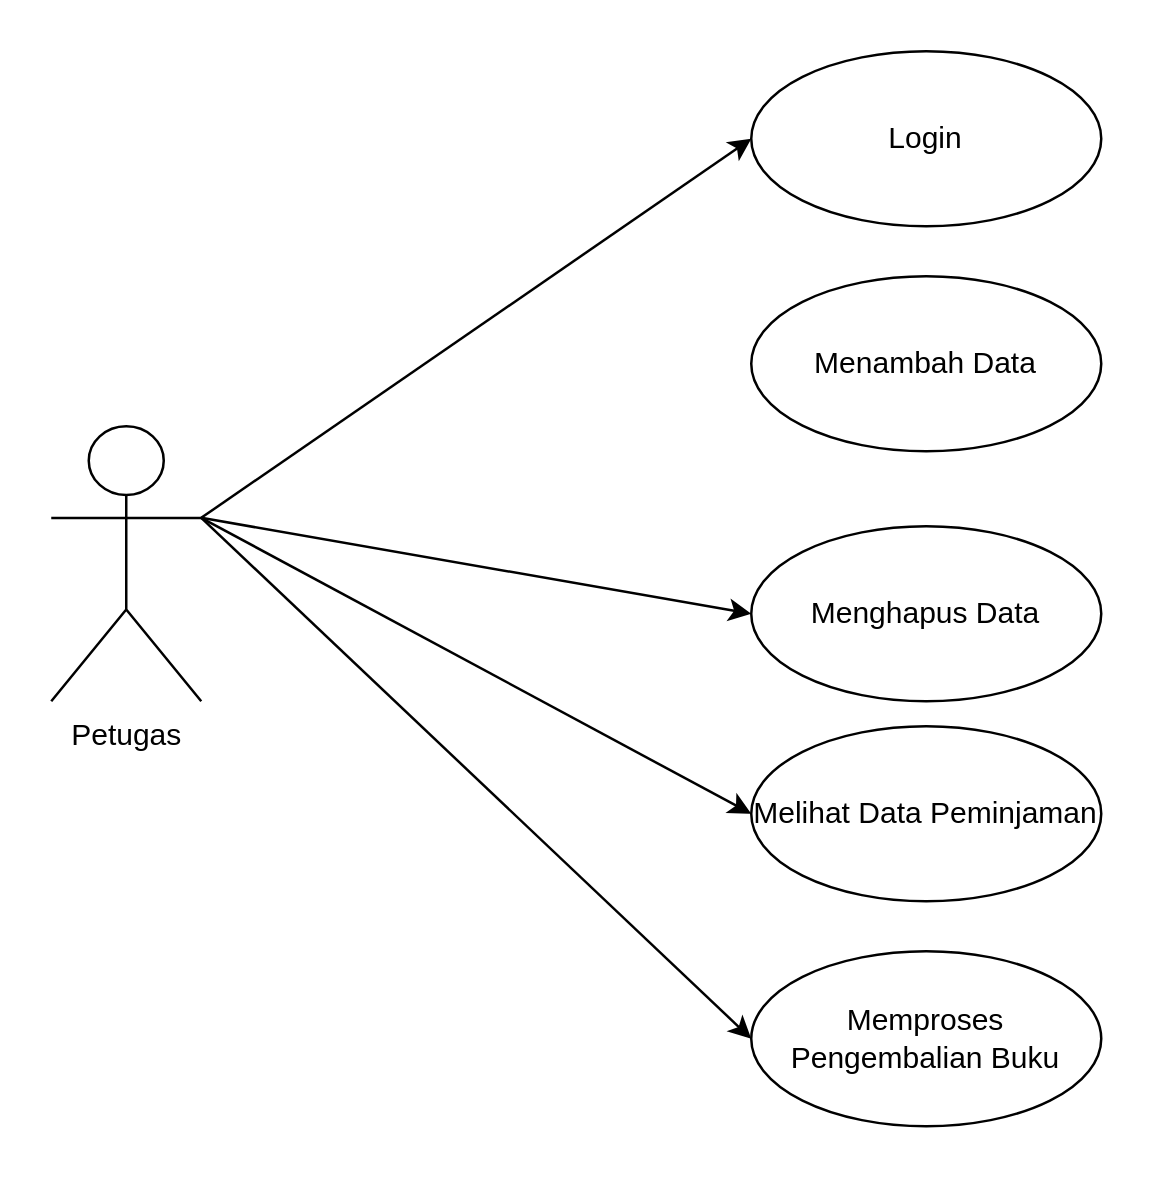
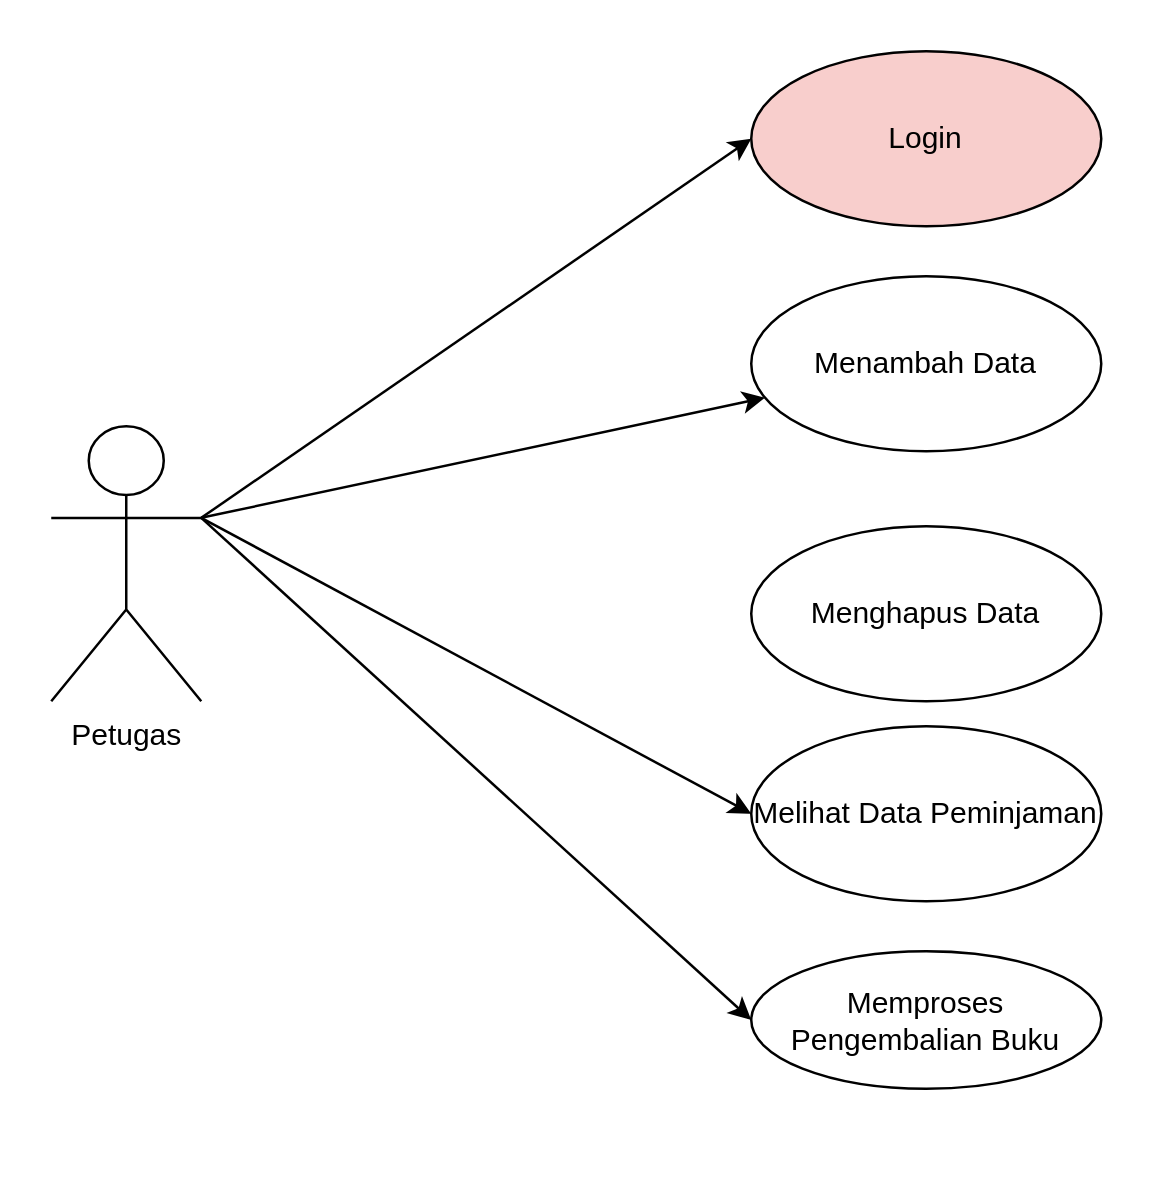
node "Login": fillcolor #ffffff -> #f8cecc
edge "Petugas" -> "Menghapus Data": now "Petugas" -> "Menambah Data"
node "Memproses Pengembalian Buku": size 350x175 -> 350x138
